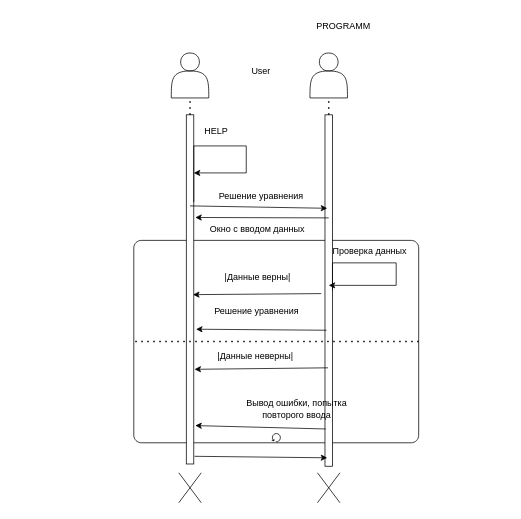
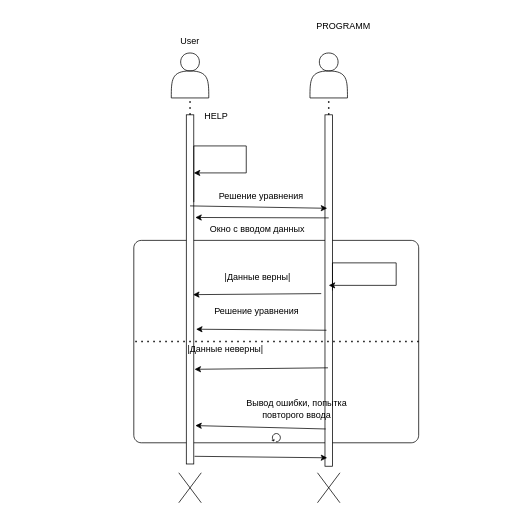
node "User": moved (261, 72) -> (190, 42)
node "HELP": moved (216, 132) -> (216, 117)
node "Проверка данных": removed
node "|Данные неверны|": moved (256, 357) -> (226, 349)
